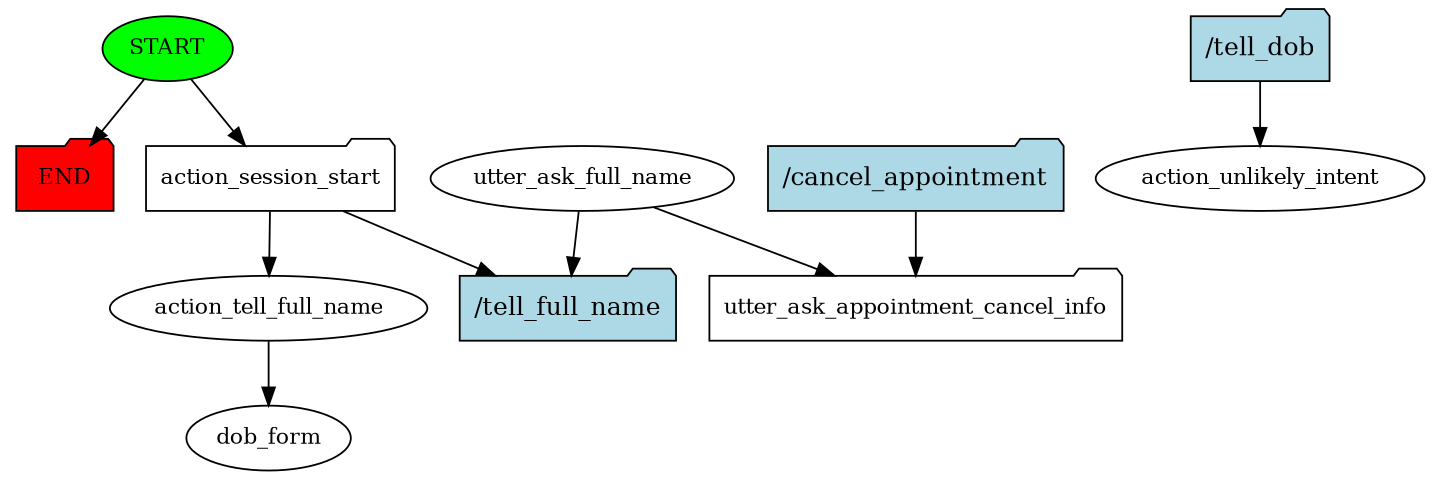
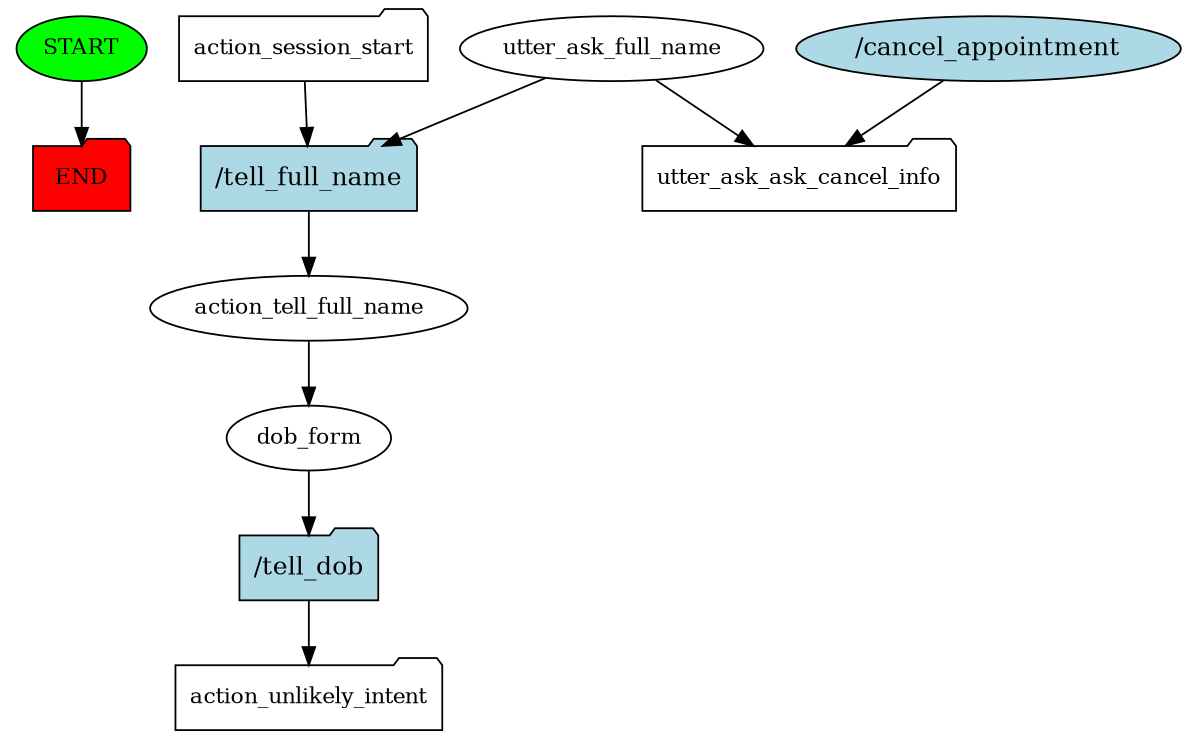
edge "START" -> "action_session_start": removed
node "/cancel_appointment": shape folder -> ellipse
node "action_unlikely_intent": shape ellipse -> folder
edge "action_session_start" -> "action_tell_full_name": now "/tell_full_name" -> "action_tell_full_name"
node "utter_ask_appointment_cancel_info": label "utter_ask_appointment_cancel_info" -> "utter_ask_ask_cancel_info"
edge "dob_form" -> "/tell_dob": added
